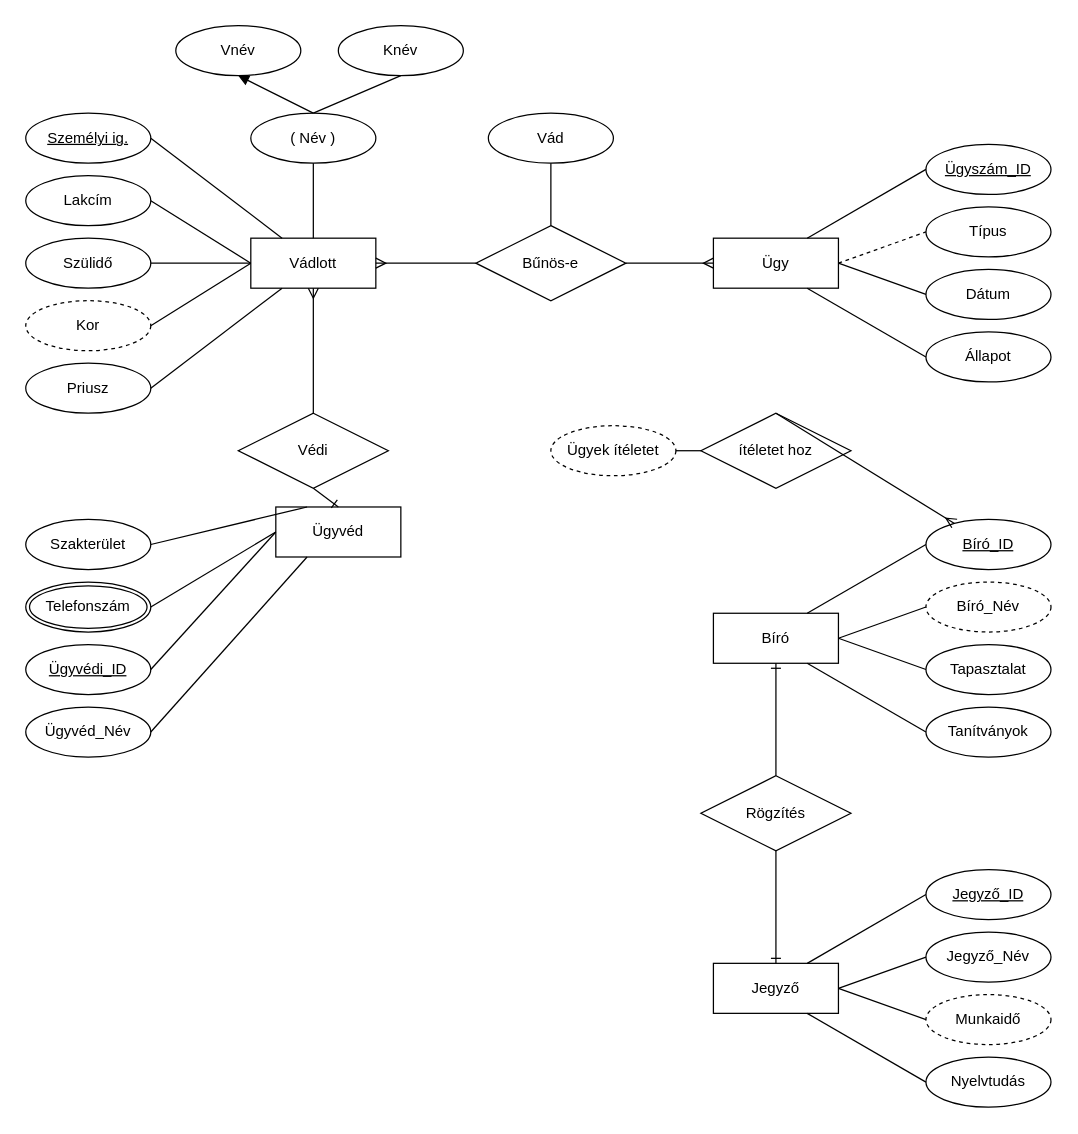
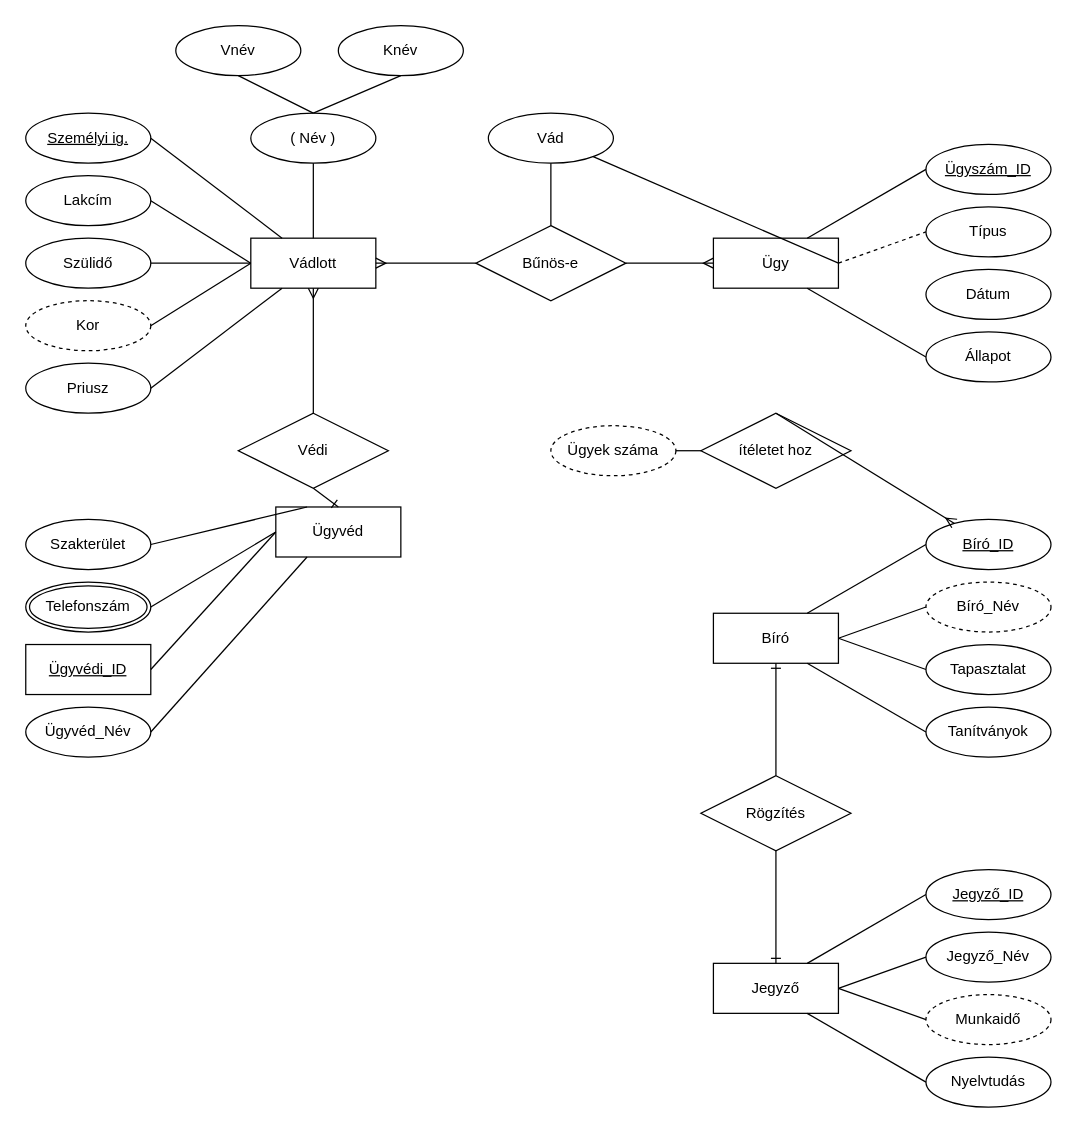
edge "( Név )" -> "Vnév": arrowhead block -> none
edge "Ügy" -- "Dátum": now "Ügy" -- "Vád"
node "Ügyek ítéletet": label "Ügyek ítéletet" -> "Ügyek száma"
node "Ügyvédi_ID": shape ellipse -> rectangle
